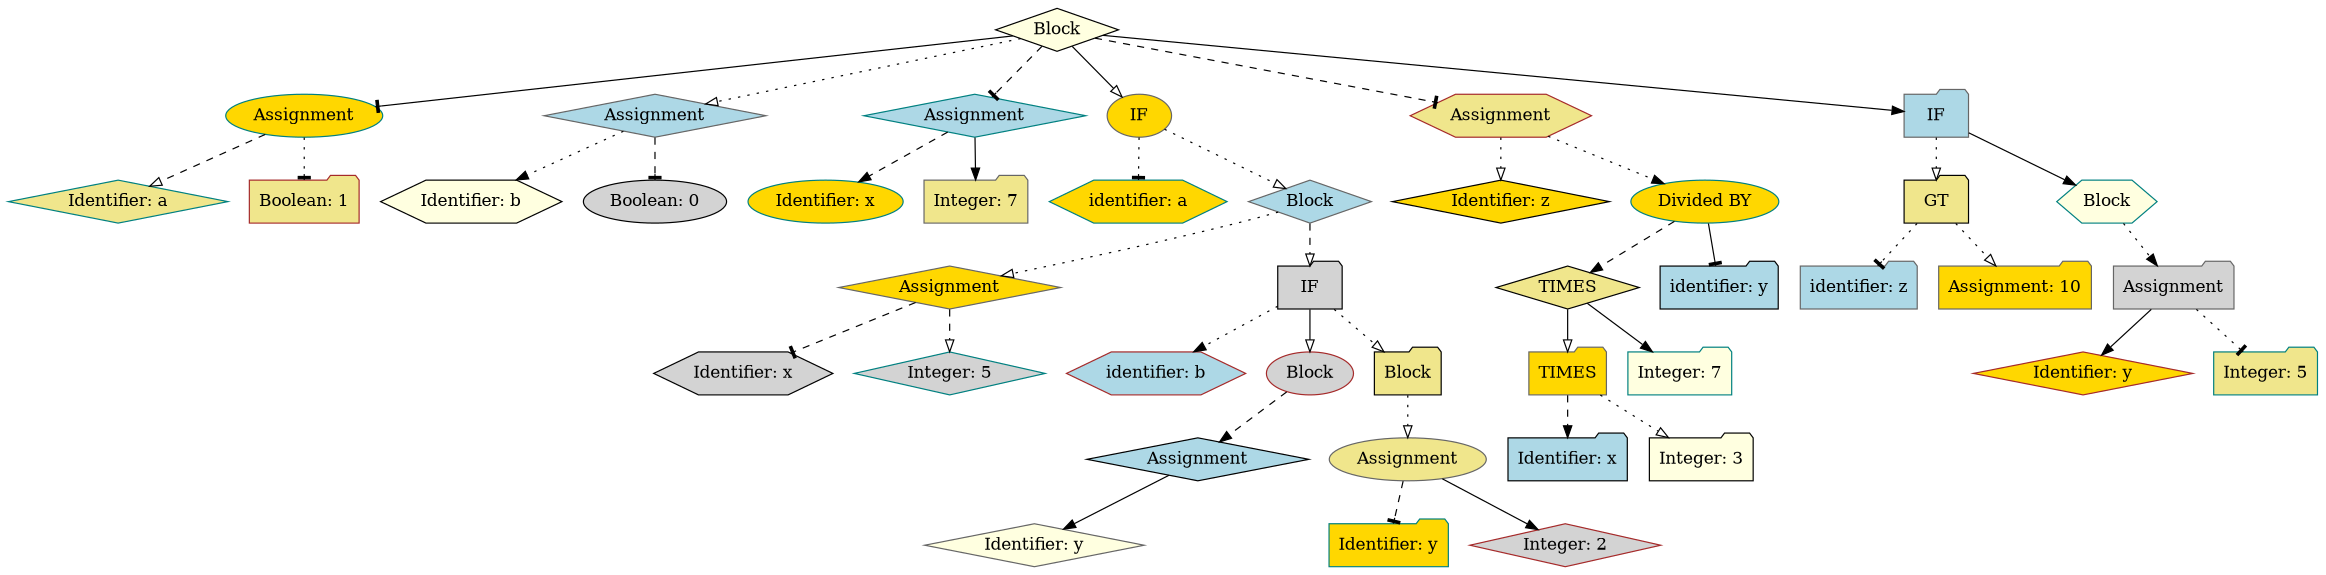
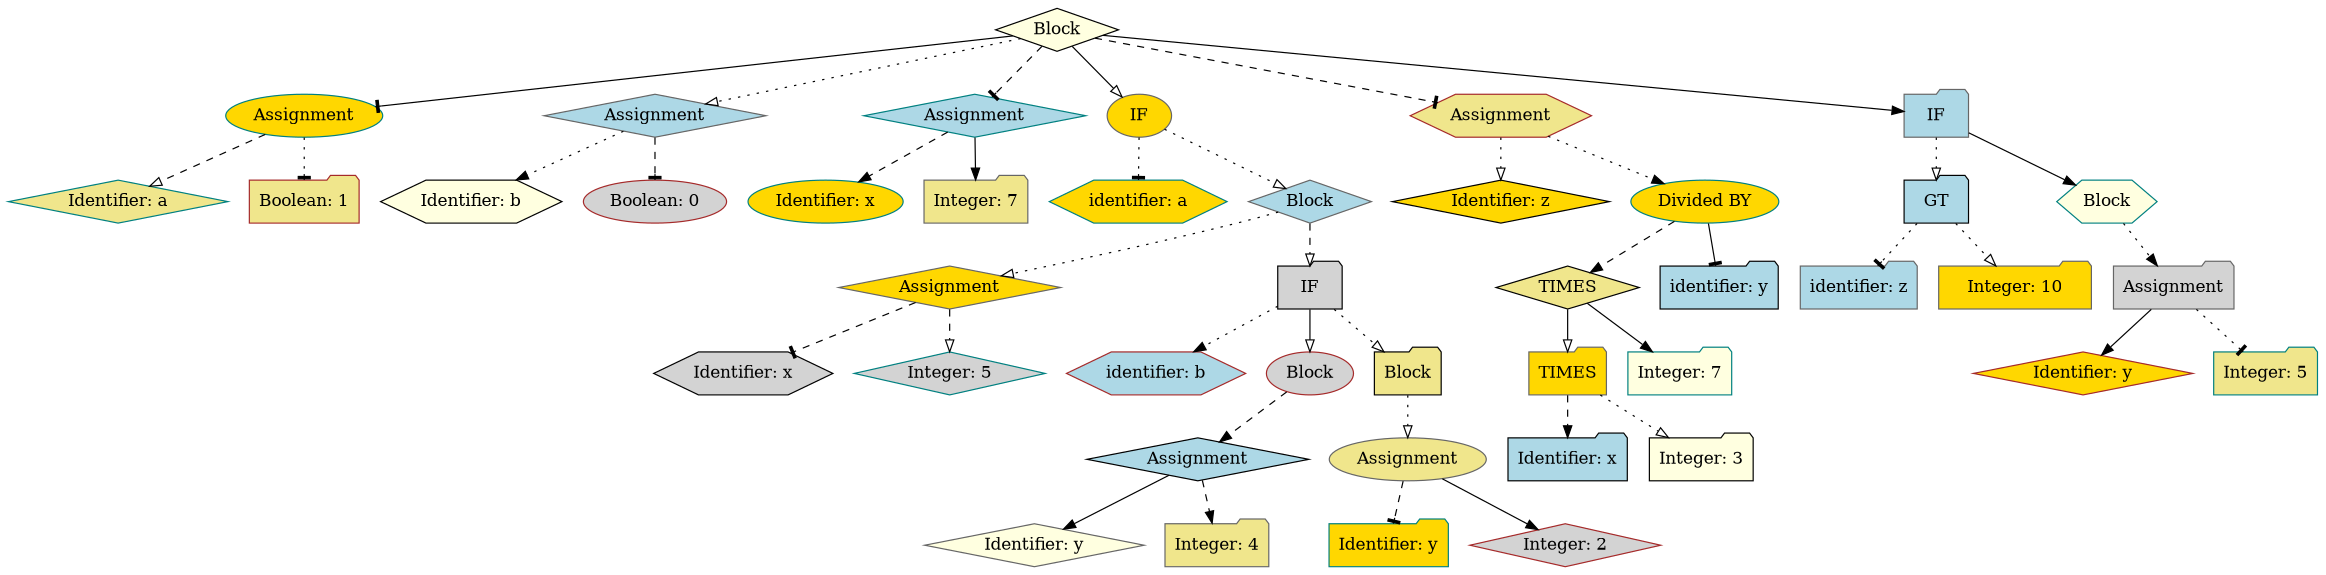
node "Boolean: 0": color black -> brown
node "GT": fillcolor khaki -> lightblue
node "Assignment: 10": label "Assignment: 10" -> "Integer: 10"
node "Integer: 4": added
